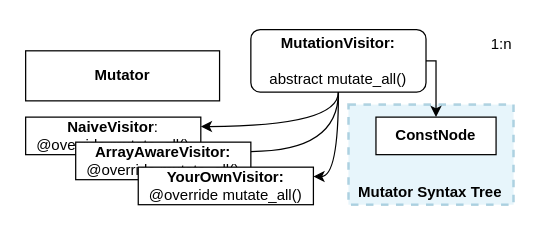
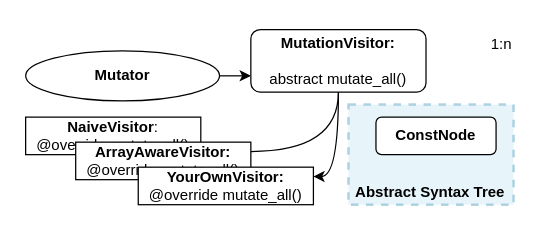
node "Mutator": shape rectangle -> ellipse
edge "Mutator" -> "MutationVisitor: abstract mutate_all()": added
edge "MutationVisitor: abstract mutate_all()" -> "ConstNode": removed
edge "MutationVisitor: abstract mutate_all()" -> "NaiveVisitor: @override mutate_all()": removed
node "ConstNode": shape rectangle -> rounded rectangle
node "Mutator Syntax Tree": label "Mutator Syntax Tree" -> "Abstract Syntax Tree"
